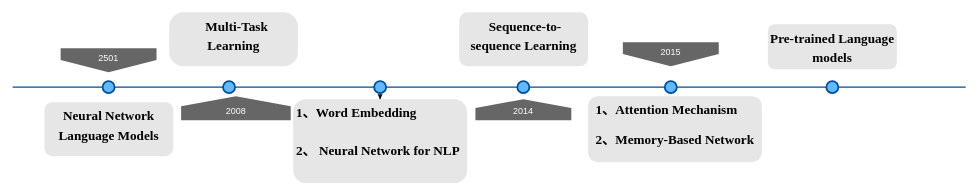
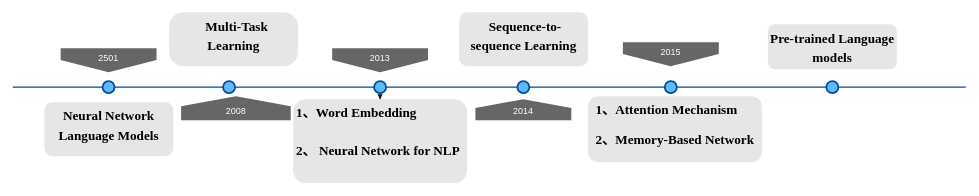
node "2013": added
